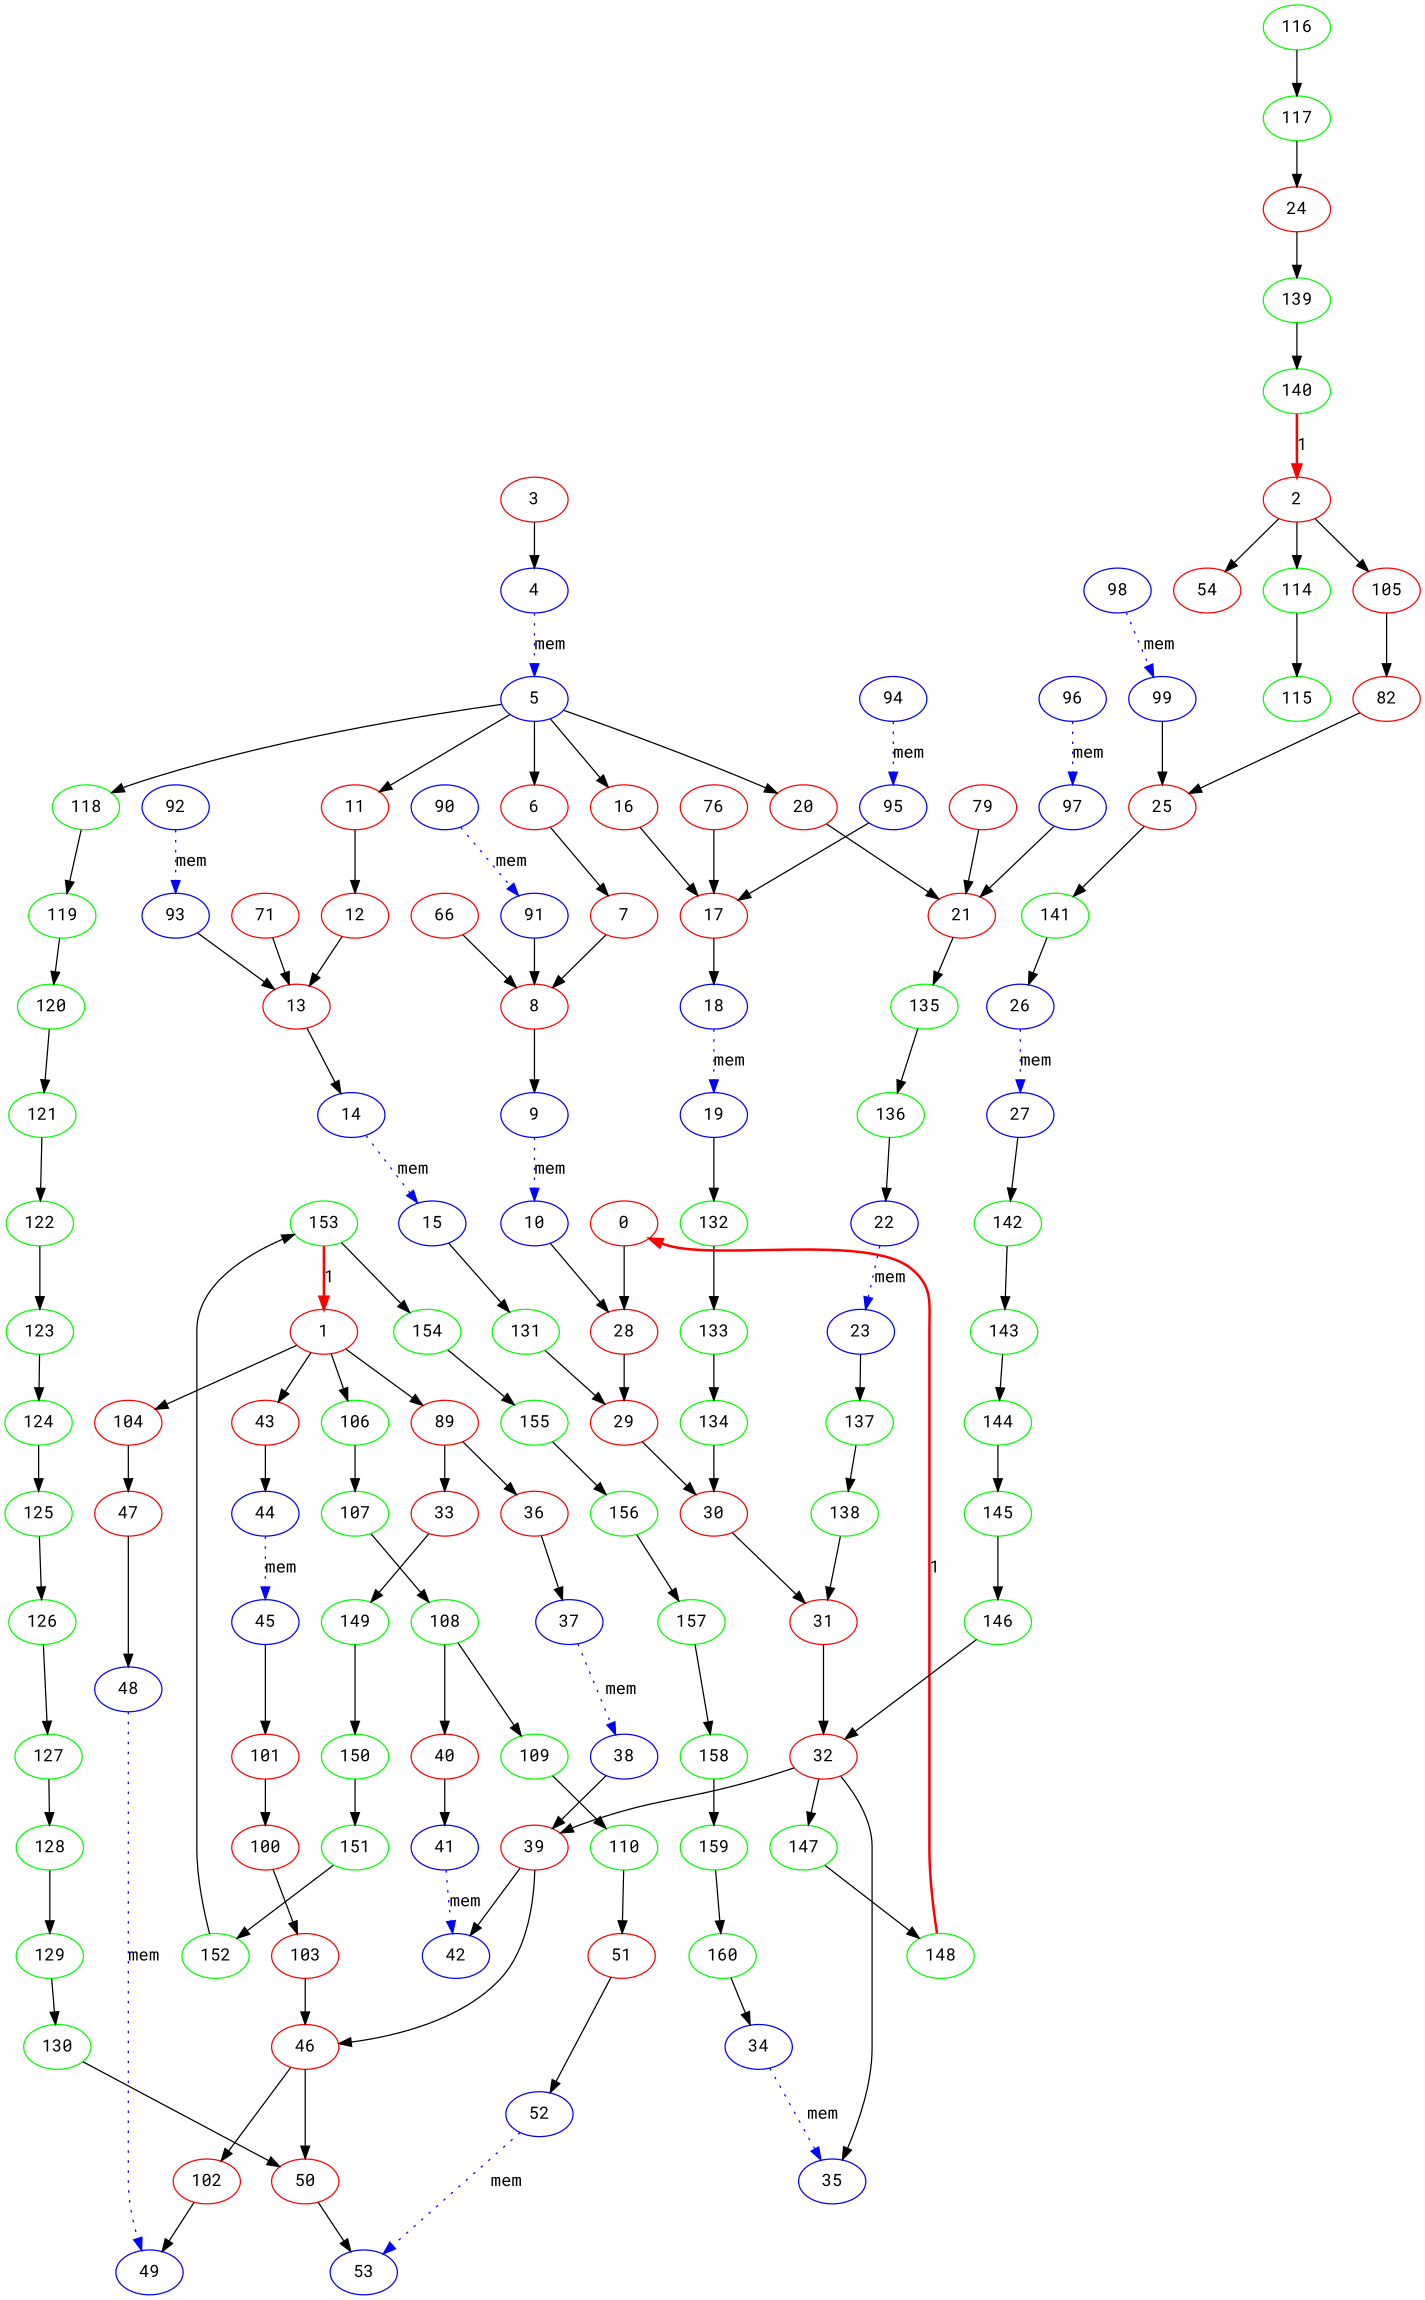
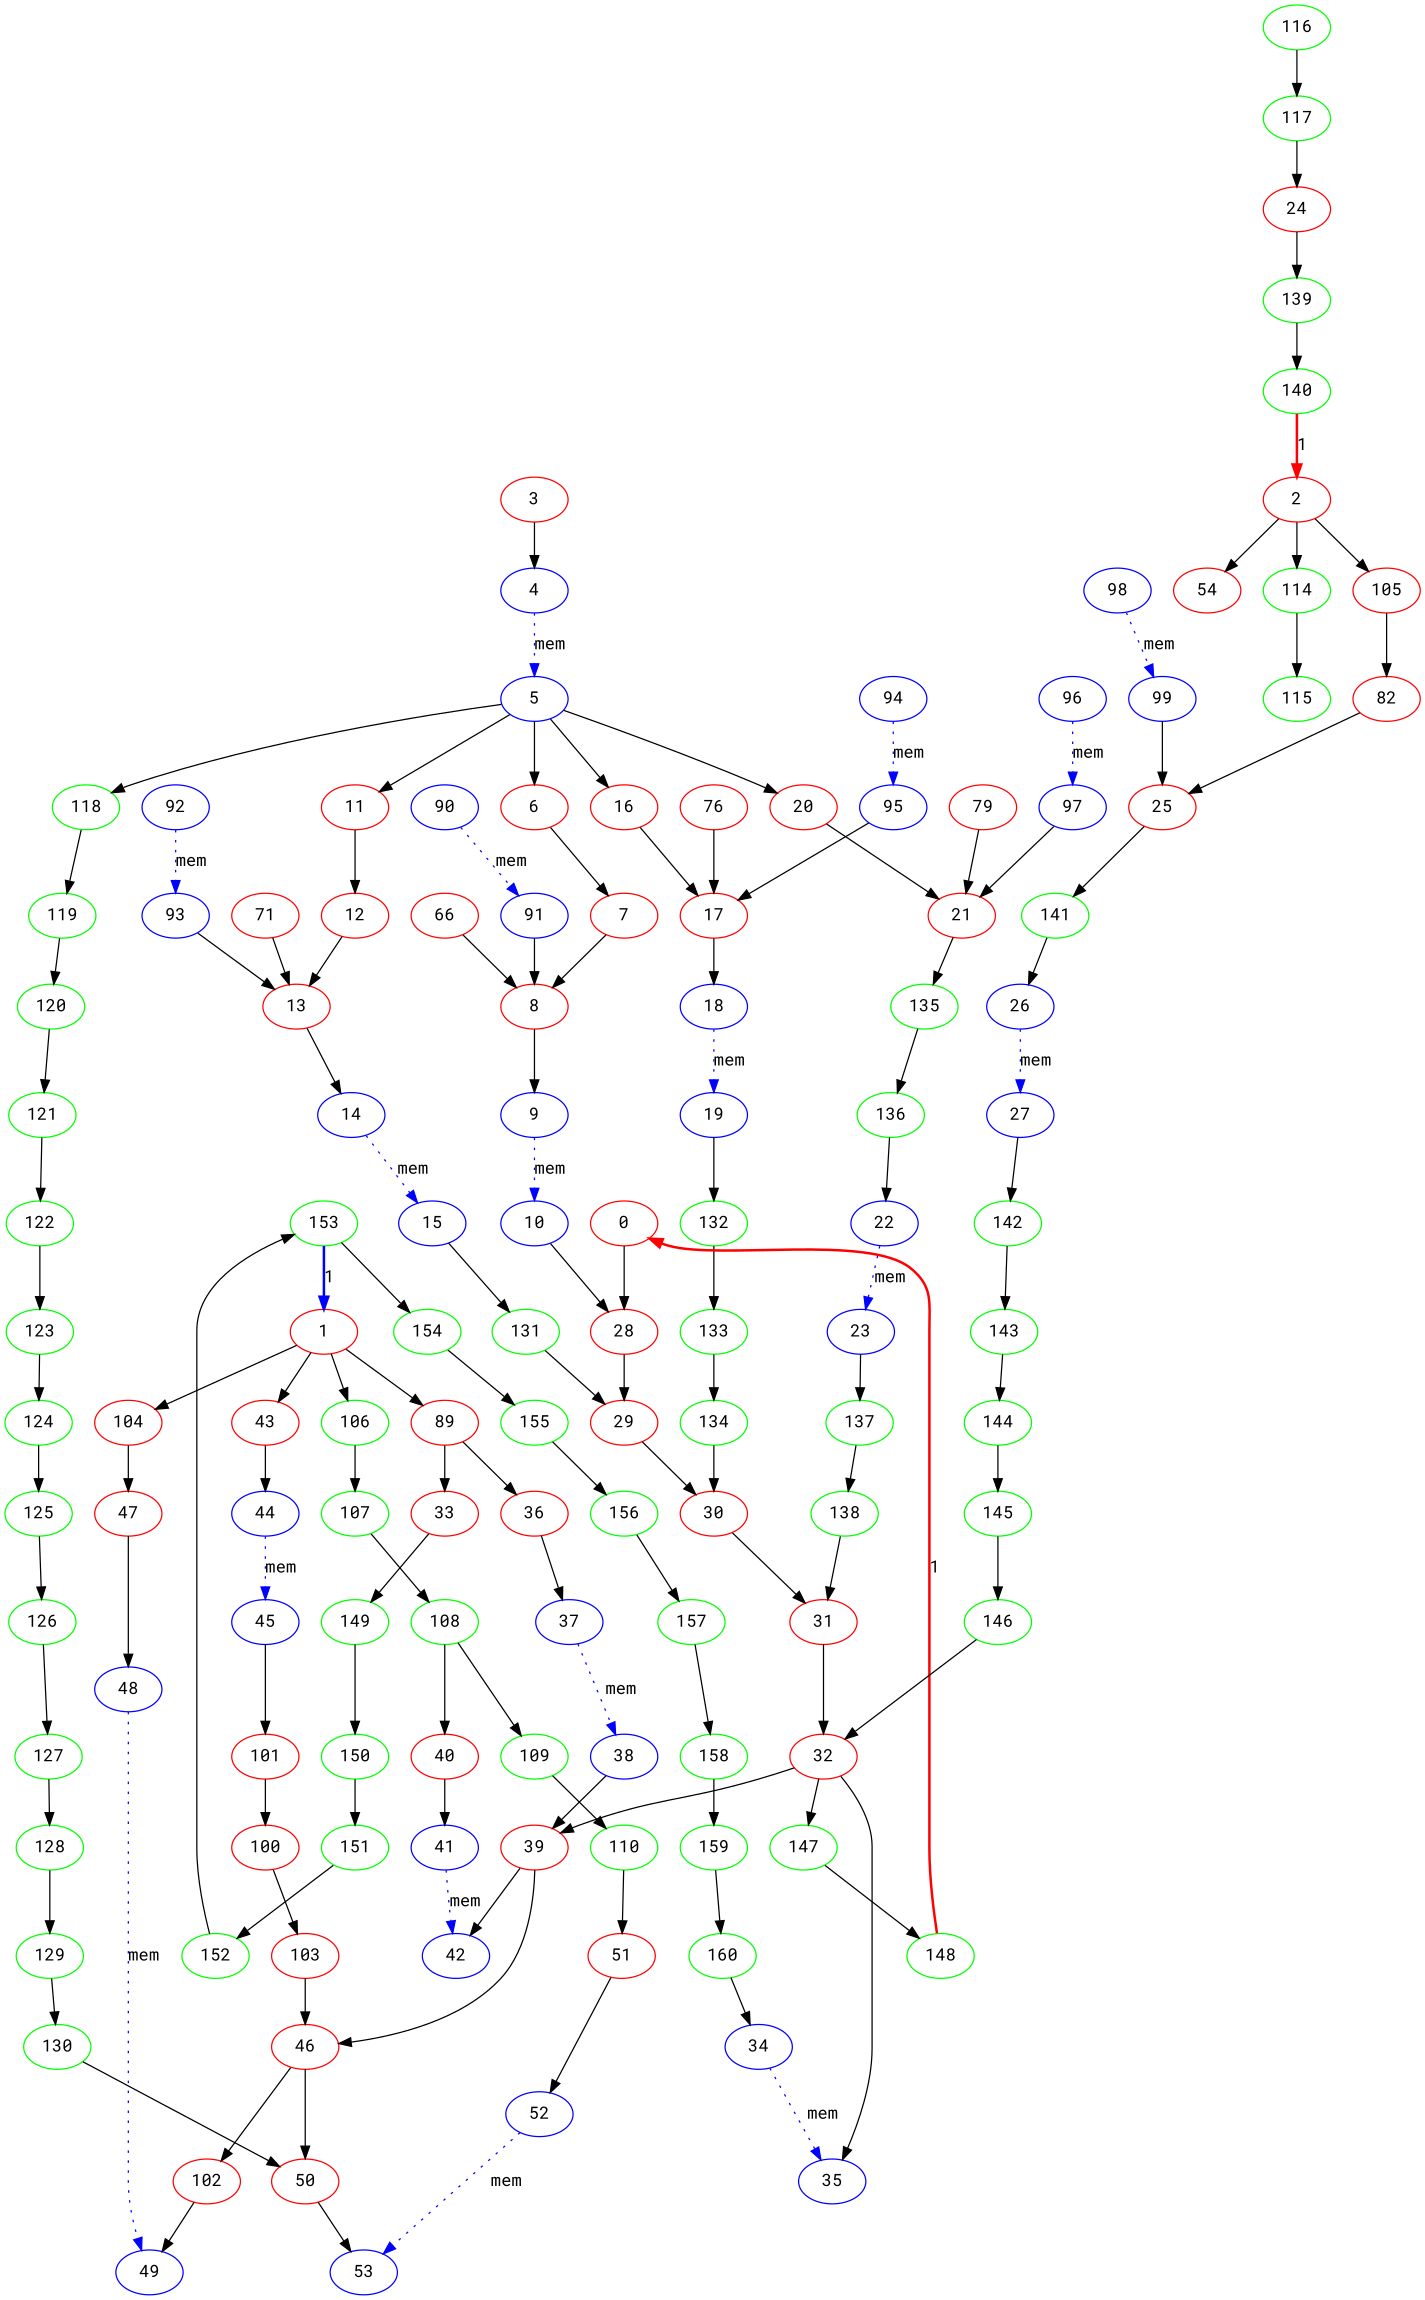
edge "153" -> "1": color red -> blue
